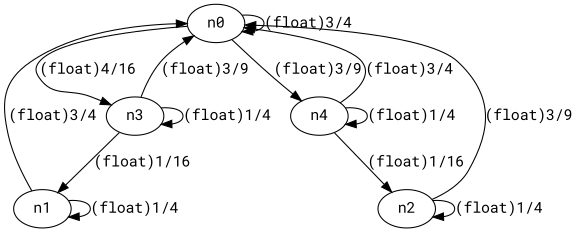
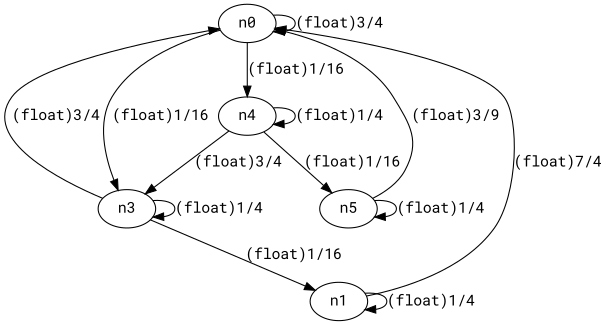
edge "n4" -> "n0": now "n4" -> "n3"
edge "n0" -> "n3": label "(float)4/16" -> "(float)1/16"
edge "n3" -> "n0": label "(float)3/9" -> "(float)3/4"
edge "n0" -> "n4": label "(float)3/9" -> "(float)1/16"
edge "n1" -> "n0": label "(float)3/4" -> "(float)7/4"
node "n2": label "n2" -> "n5"
